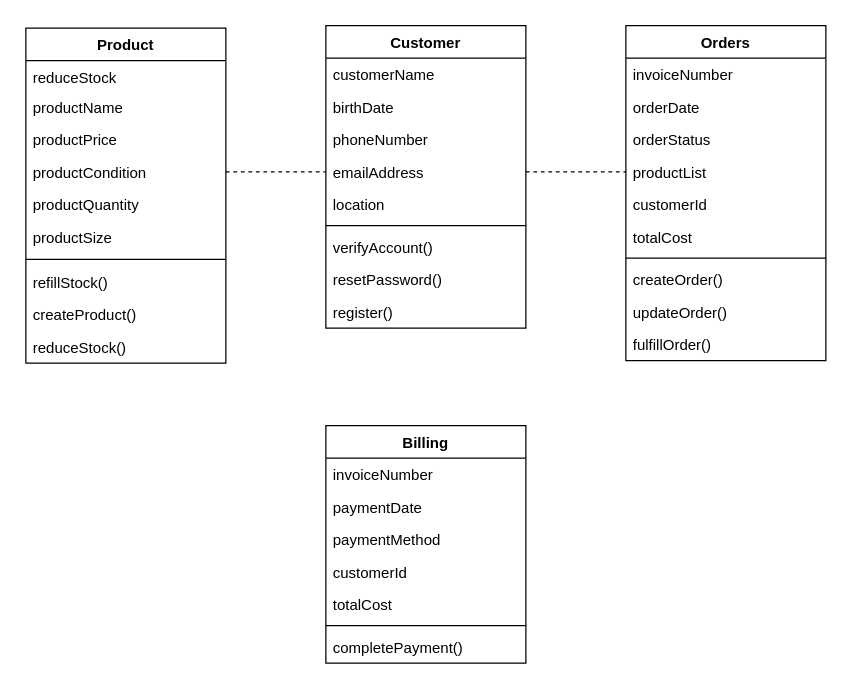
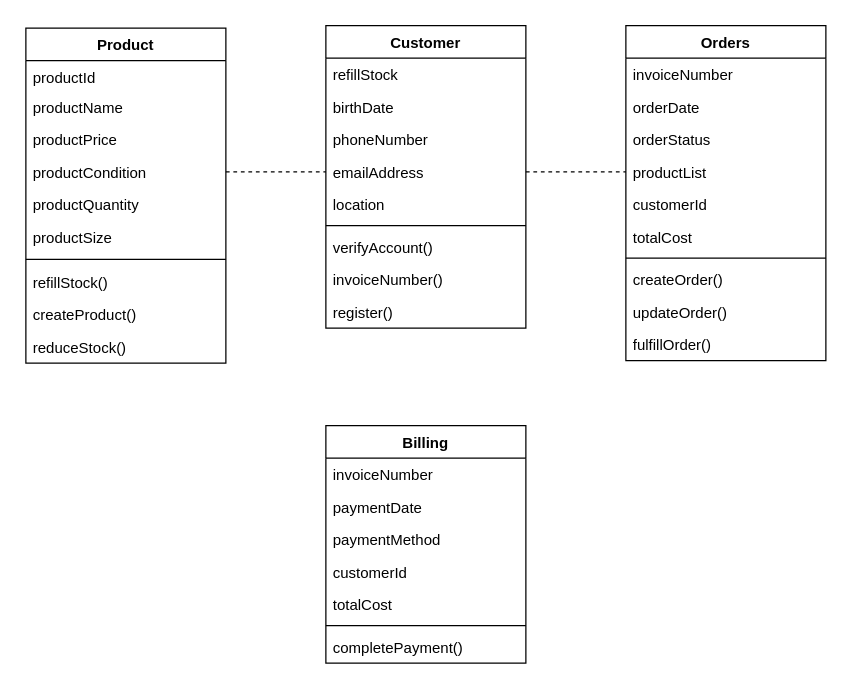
node "customerName": label "customerName" -> "refillStock"
node "reduceStock": label "reduceStock" -> "productId"
node "resetPassword()": label "resetPassword()" -> "invoiceNumber()"
